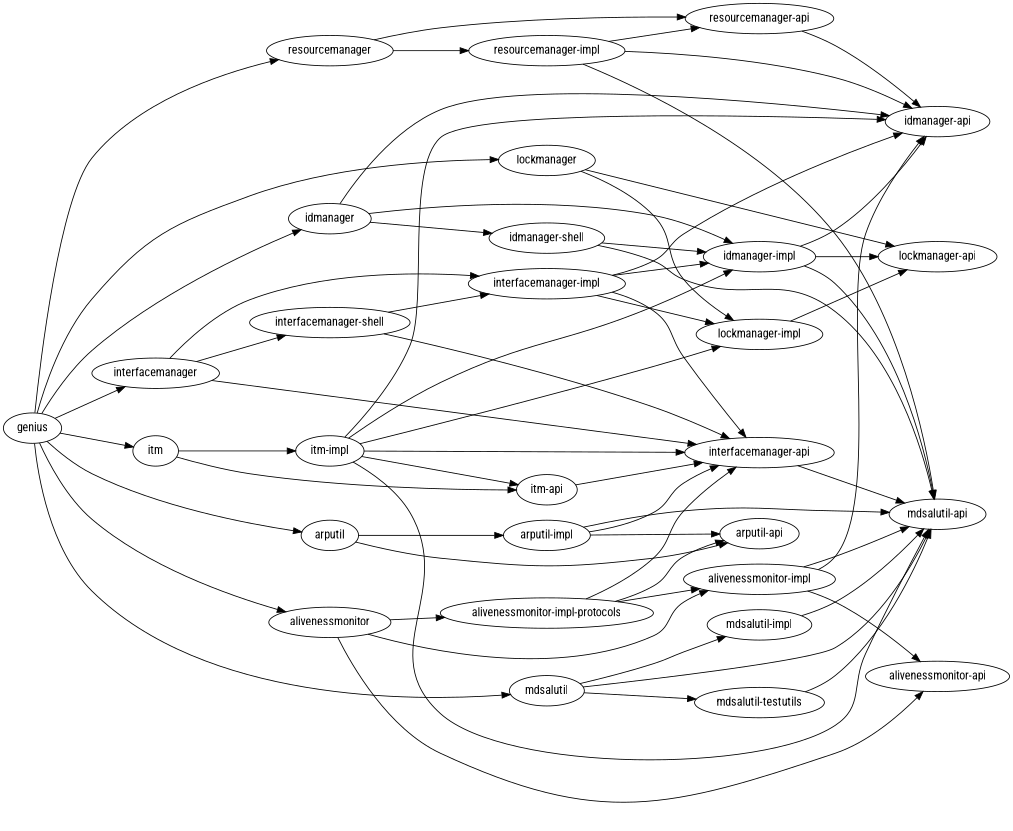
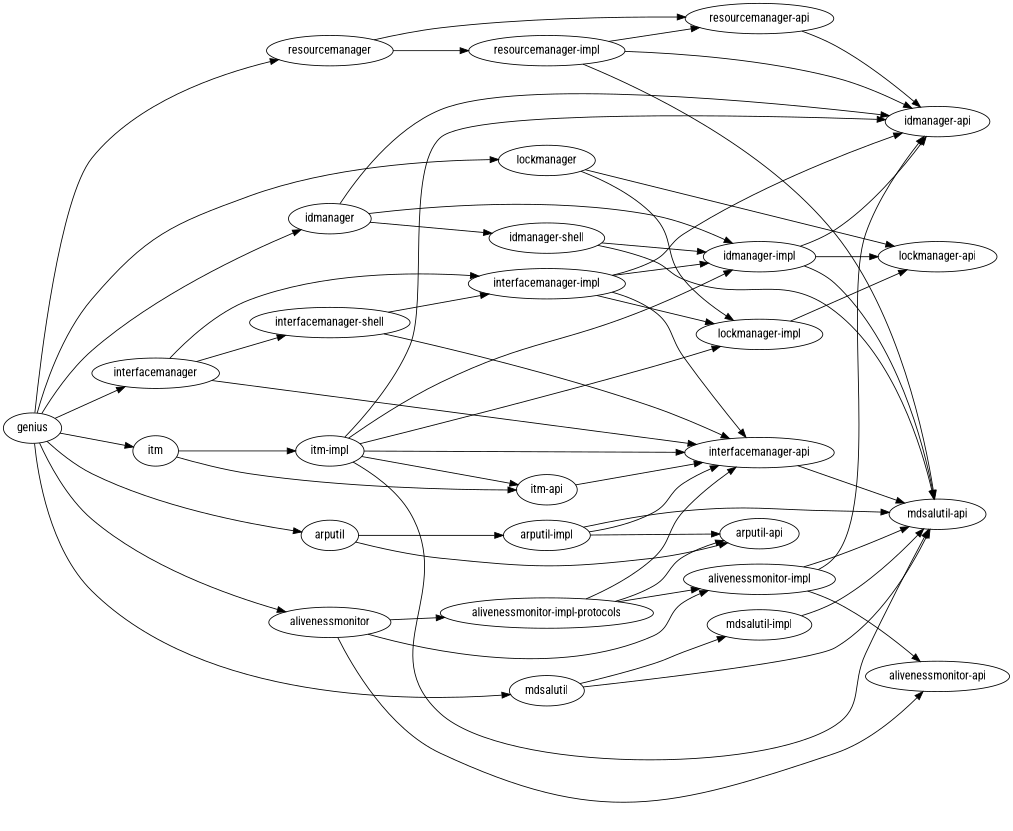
node "mdsalutil-testutils": removed
